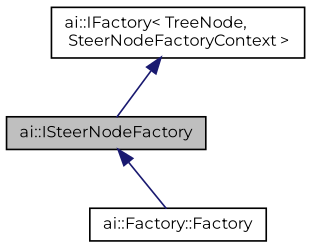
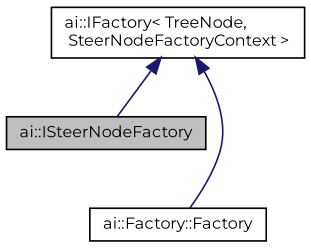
edge "ai::Factory::Factory" -> "ai::ISteerNodeFactory": now "ai::Factory::Factory" -> "ai::IFactory< TreeNode, SteerNodeFactoryContext >"
